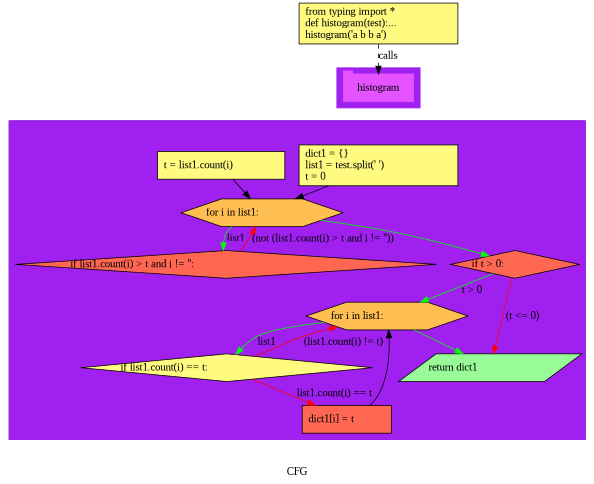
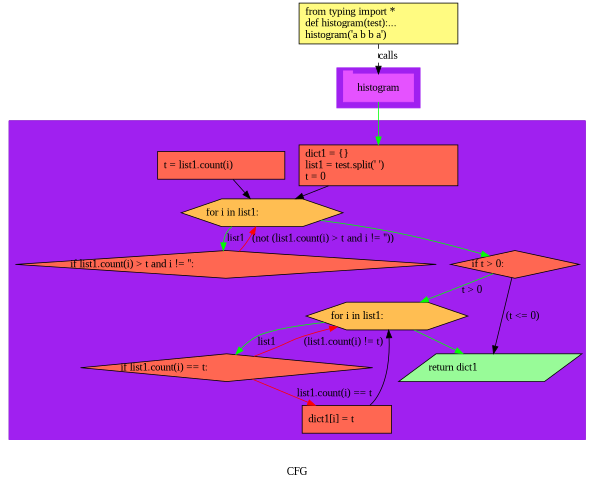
edge "histogram" -> "dict1 = {} list1 = test.split(' ') t = 0": added
node "t = list1.count(i)": fillcolor #fffb81 -> #ff6752
node "dict1 = {} list1 = test.split(' ') t = 0": fillcolor #fffb81 -> #ff6752
edge "if t > 0:" -> "return dict1": color red -> black
node "if list1.count(i) == t:": fillcolor #fffb81 -> #ff6752
